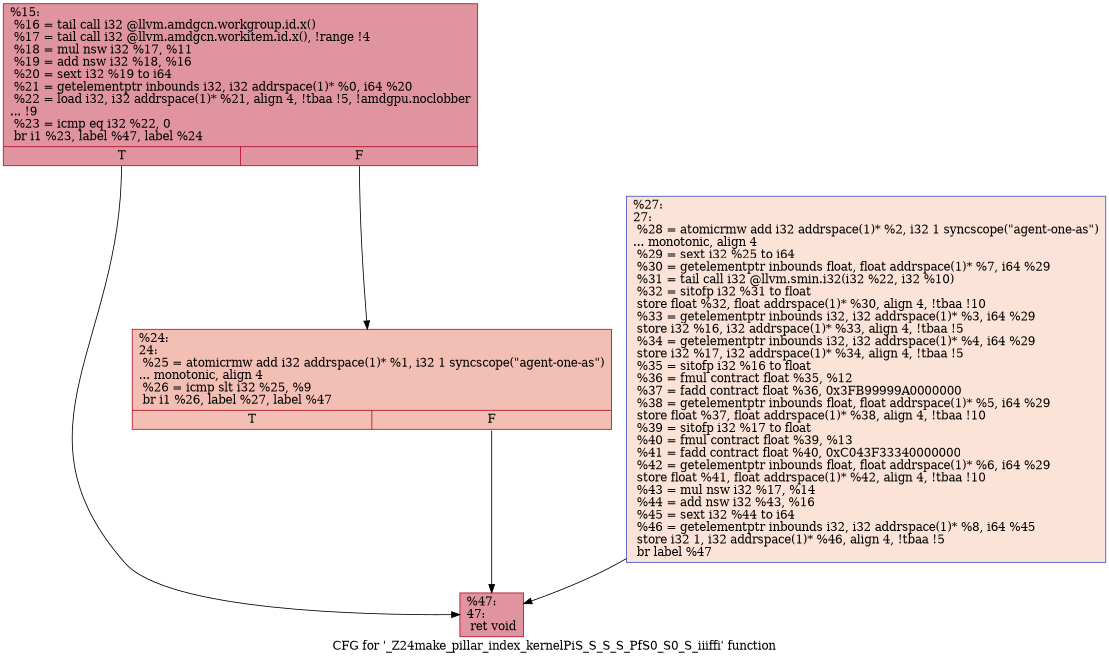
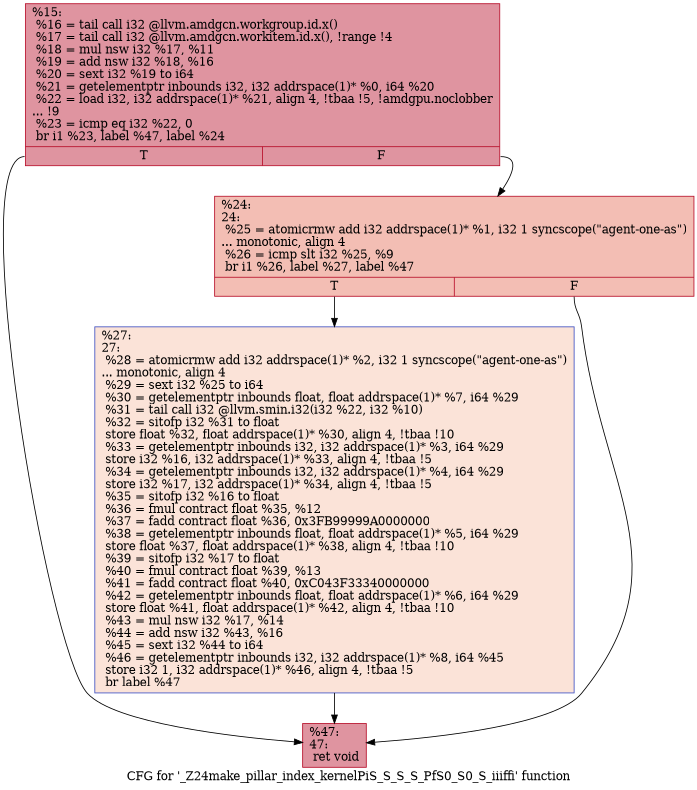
edge "%24:" -> "%27:": added
